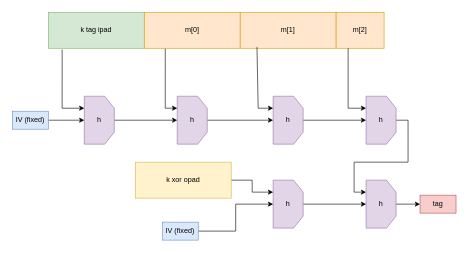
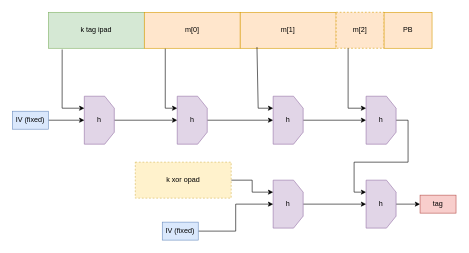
node "m[2]": style solid -> dashed
node "PB": added
node "k xor opad": style solid -> dashed
